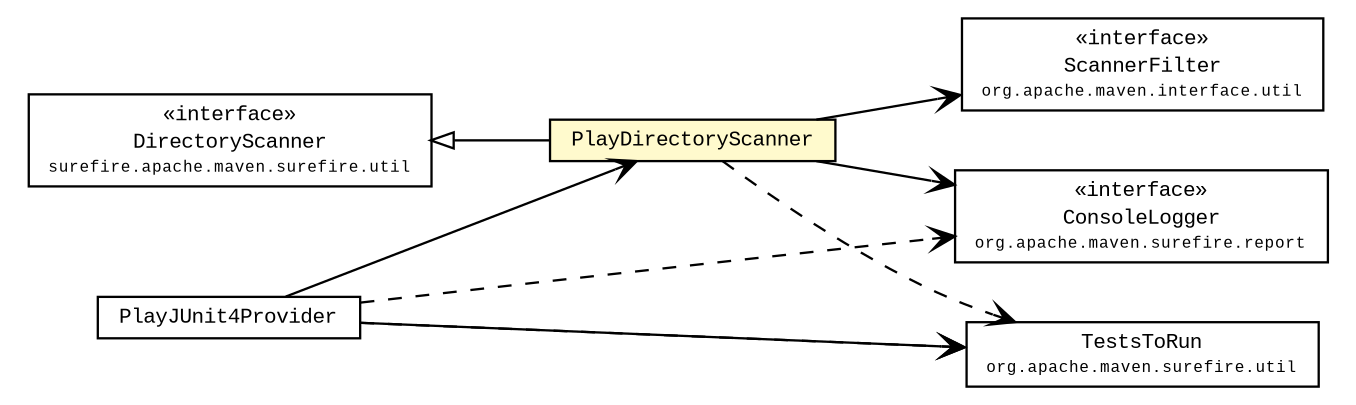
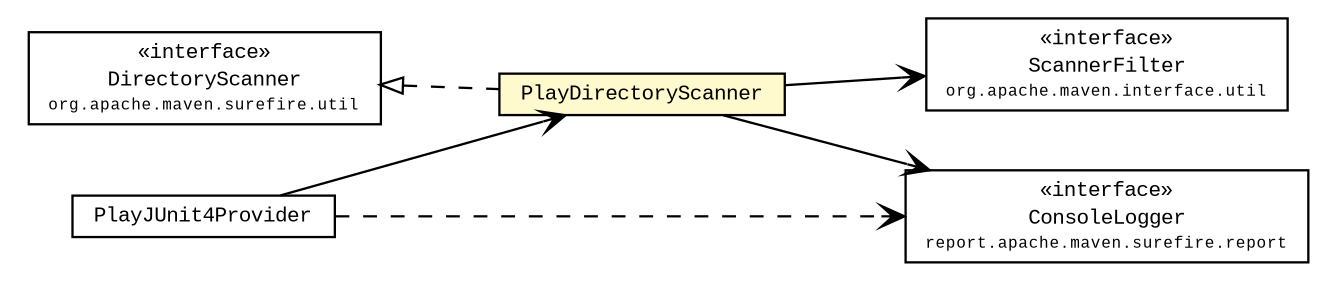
edge "PlayDirectoryScanner" -> "DirectoryScanner": style solid -> dashed
node "DirectoryScanner": text "surefire.apache.maven.surefire.util" -> "org.apache.maven.surefire.util"
node "ConsoleLogger": text "org.apache.maven.surefire.report" -> "report.apache.maven.surefire.report"
node "TestsToRun": removed
